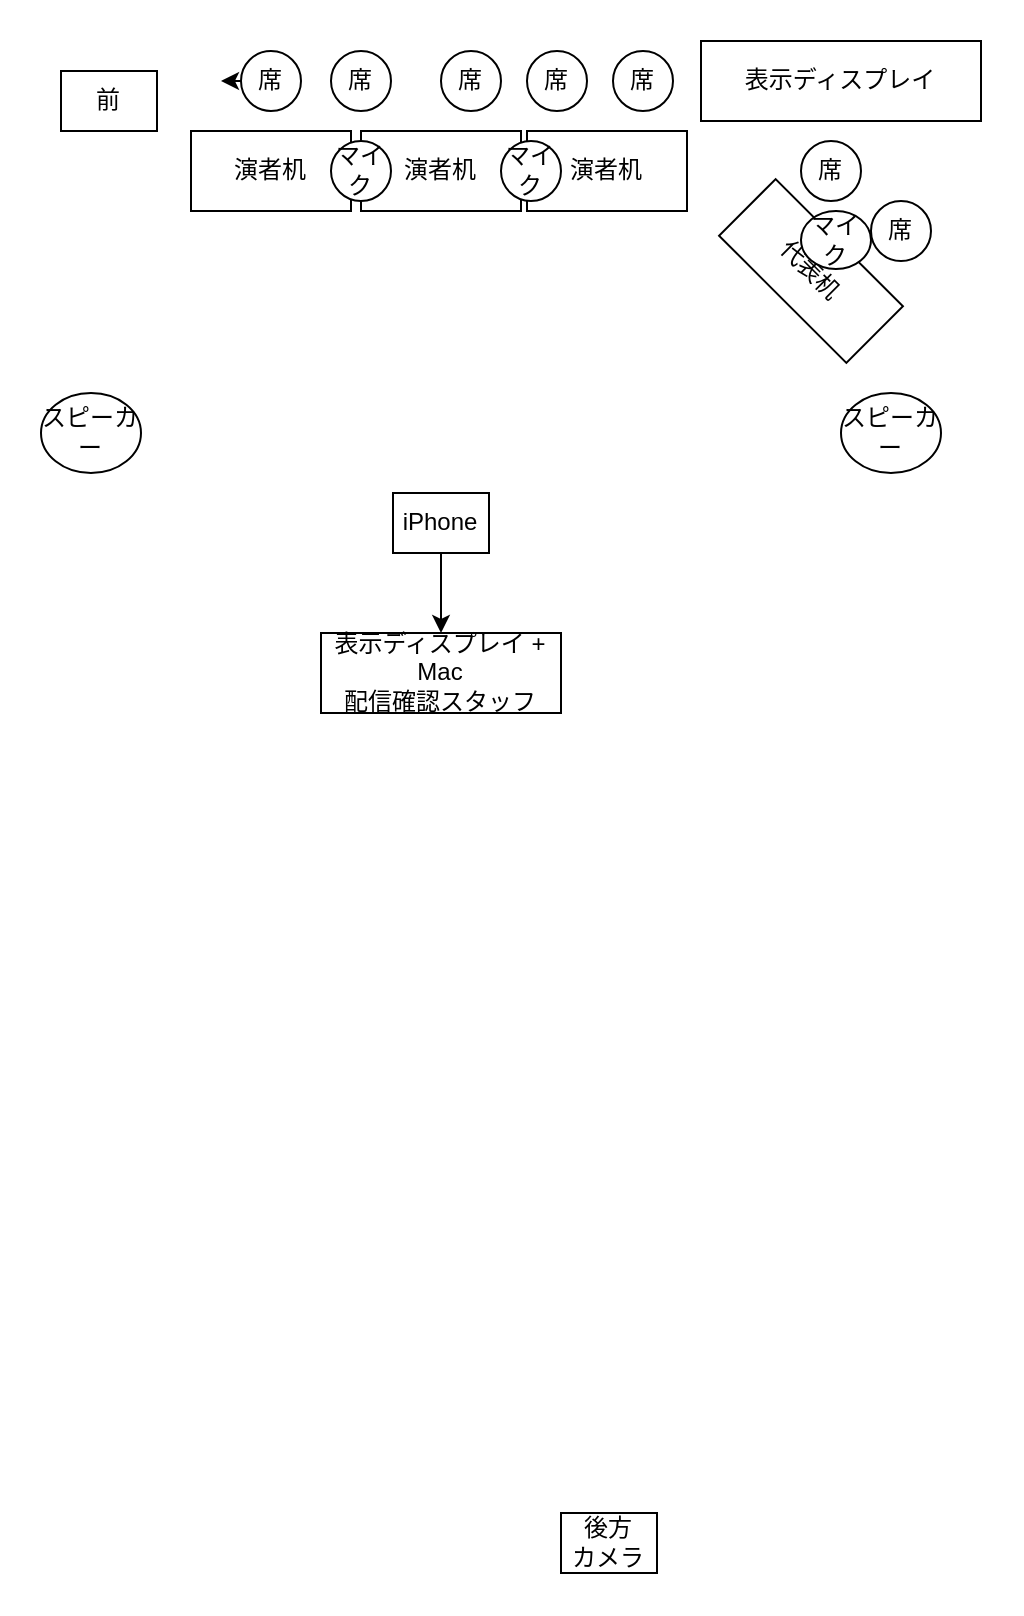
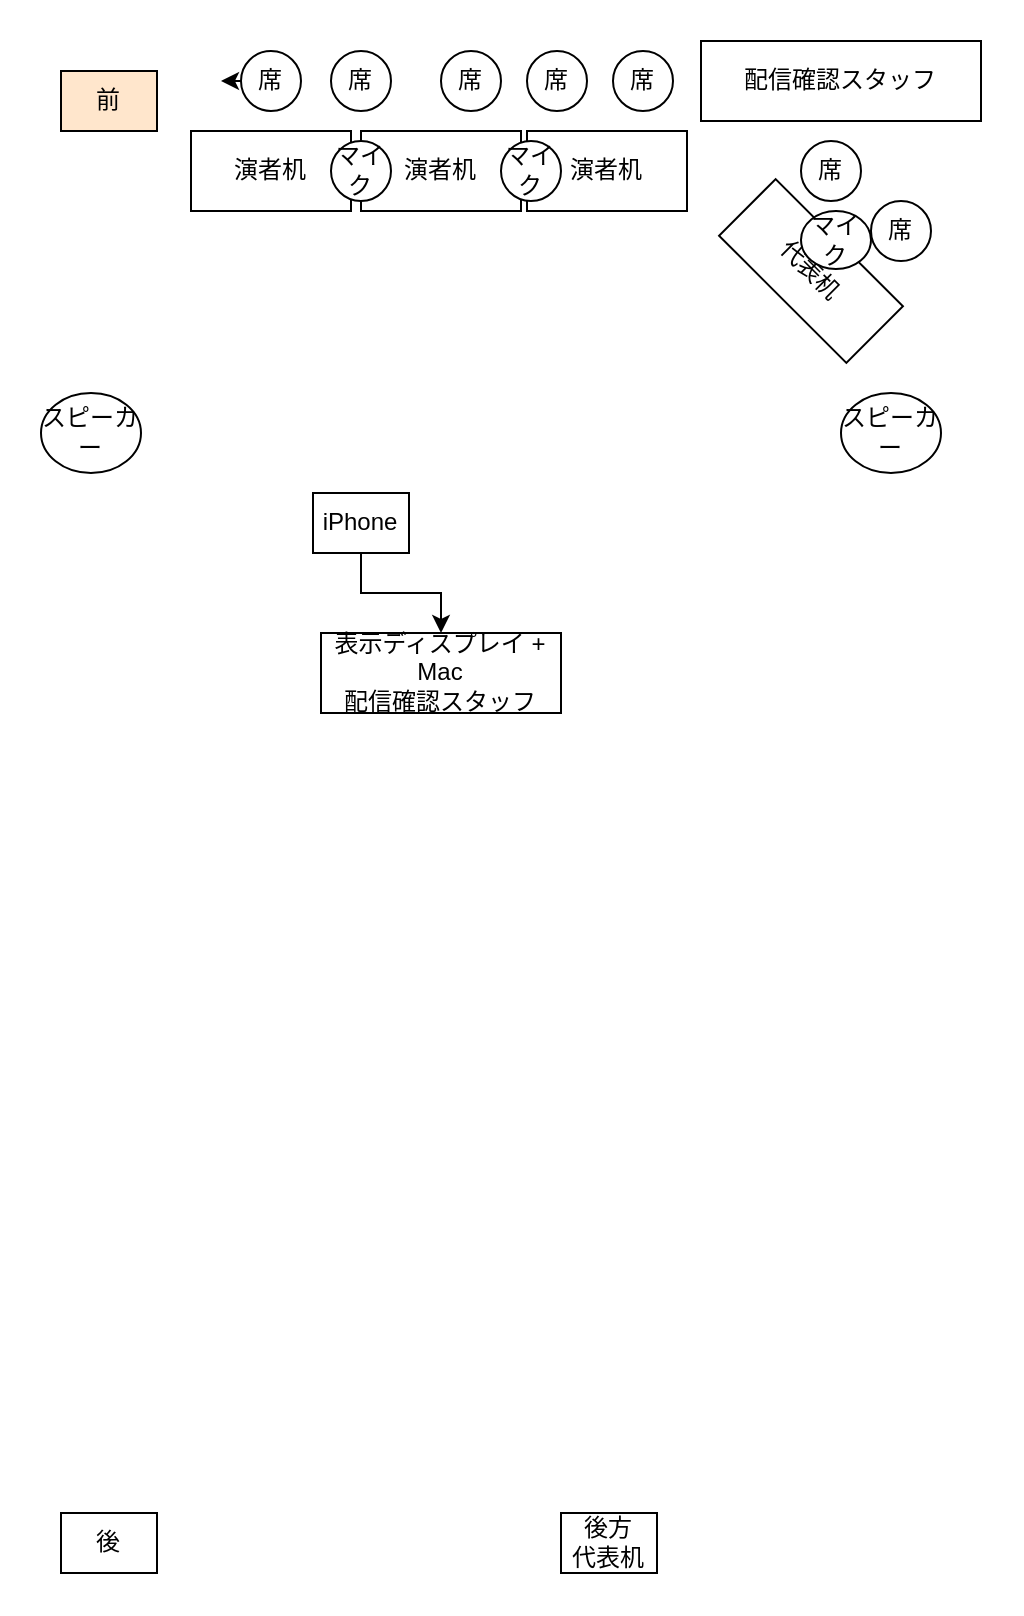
node "表示ディスプレイ": label "表示ディスプレイ" -> "配信確認スタッフ"
node "前": fillcolor #ffffff -> #ffe6cc
node "iPhone": moved (441, 523) -> (361, 523)
node "後": added
node "後方 カメラ": label "後方 カメラ" -> "後方 代表机"
